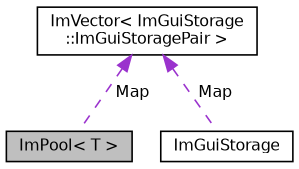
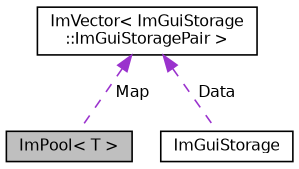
edge "ImGuiStorage" -> "ImVector< ImGuiStorage ::ImGuiStoragePair >": label " Map" -> " Data"
